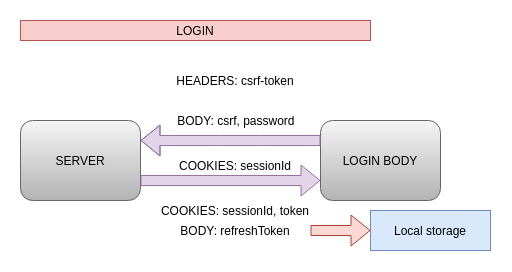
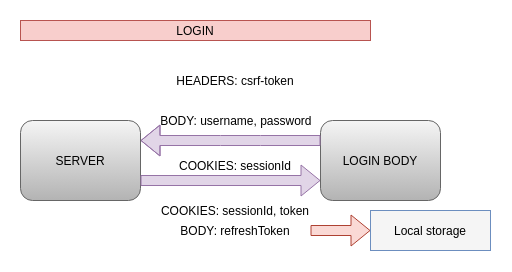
node "BODY: csrf, password": label "BODY: csrf, password" -> "BODY: username, password"
node "Local storage": fillcolor #dae8fc -> #f5f5f5
